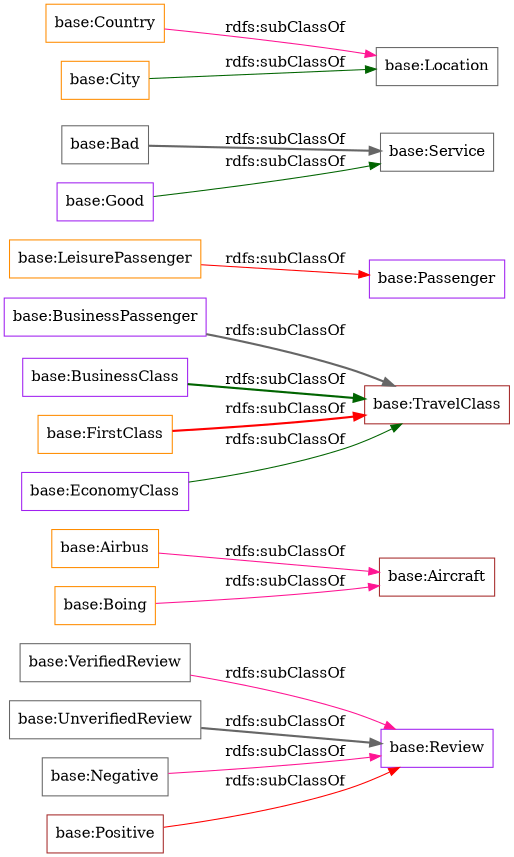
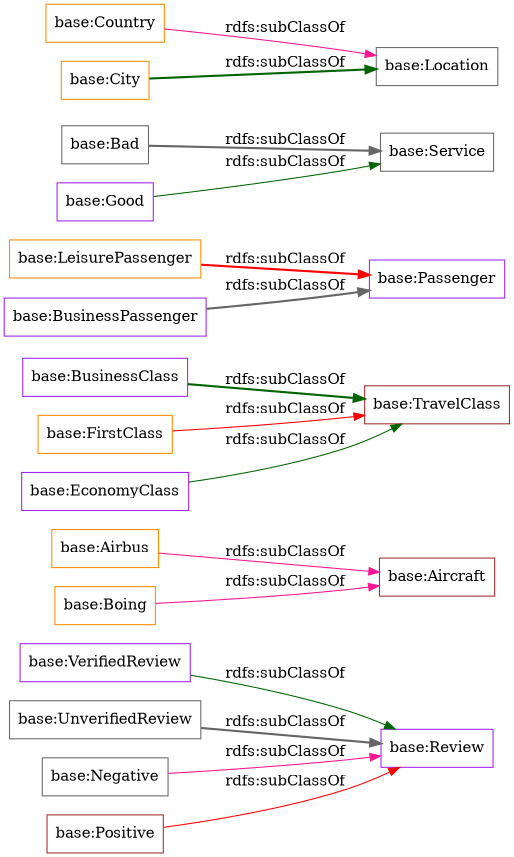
edge "base:City" -> "base:Location": style solid -> bold
edge "base:LeisurePassenger" -> "base:Passenger": style solid -> bold
edge "base:BusinessPassenger" -> "base:TravelClass": now "base:BusinessPassenger" -> "base:Passenger"
edge "base:FirstClass" -> "base:TravelClass": style bold -> solid
node "base:VerifiedReview": color gray40 -> purple
edge "base:VerifiedReview" -> "base:Review": color deeppink -> darkgreen
